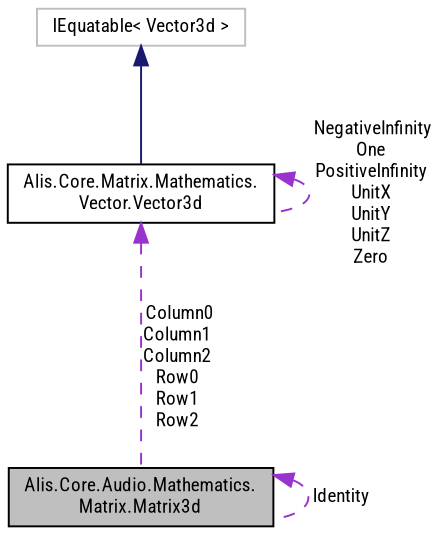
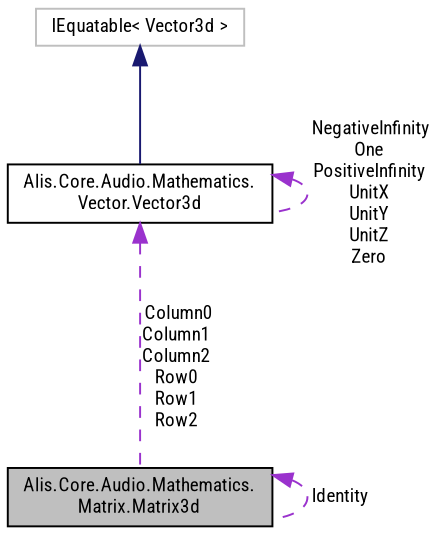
node "Alis.Core.Matrix.Mathematics. Vector.Vector3d": label "Alis.Core.Matrix.Mathematics. Vector.Vector3d" -> "Alis.Core.Audio.Mathematics. Vector.Vector3d"
